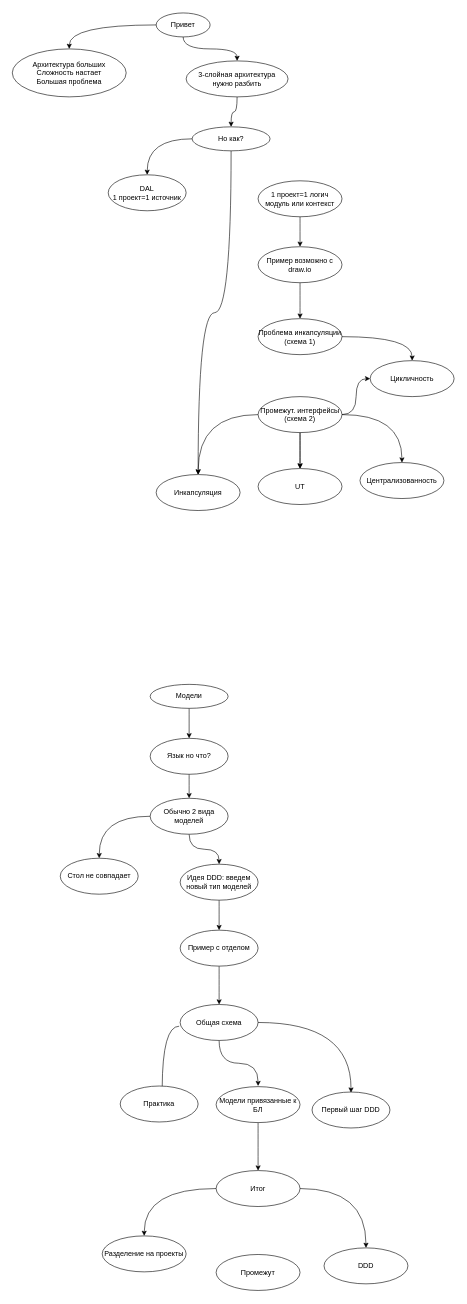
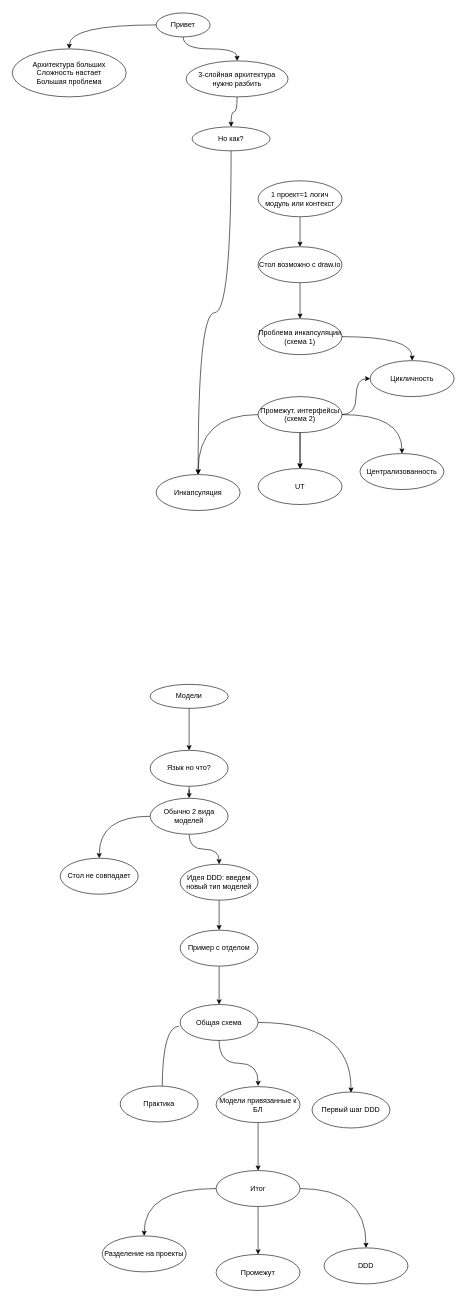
edge "Но как?" -> "DAL 1 проект=1 источник": removed
node "DAL 1 проект=1 источник": removed
node "Пример возможно с draw.io": label "Пример возможно с draw.io" -> "Стол возможно с draw.io"
node "Централизованность": moved (402, 480) -> (402, 471)
node "Язык но что?": moved (189, 756) -> (189, 768)
edge "Итог" -> "Промежут": added
